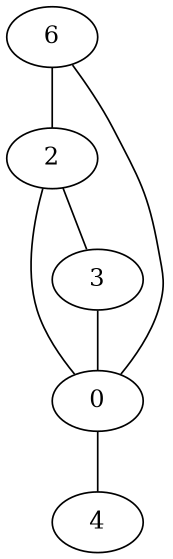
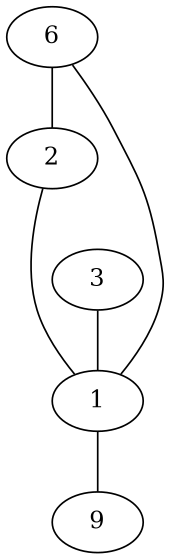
edge "2" -- "3": removed
node "0": label "0" -> "1"
node "4": label "4" -> "9"
